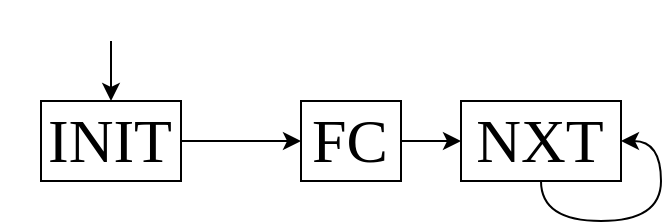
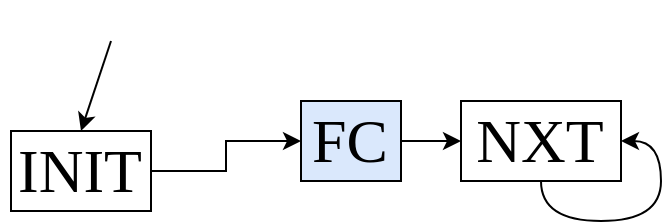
node "INIT": moved (111, 141) -> (81, 171)
node "FC": fillcolor #ffffff -> #dae8fc
